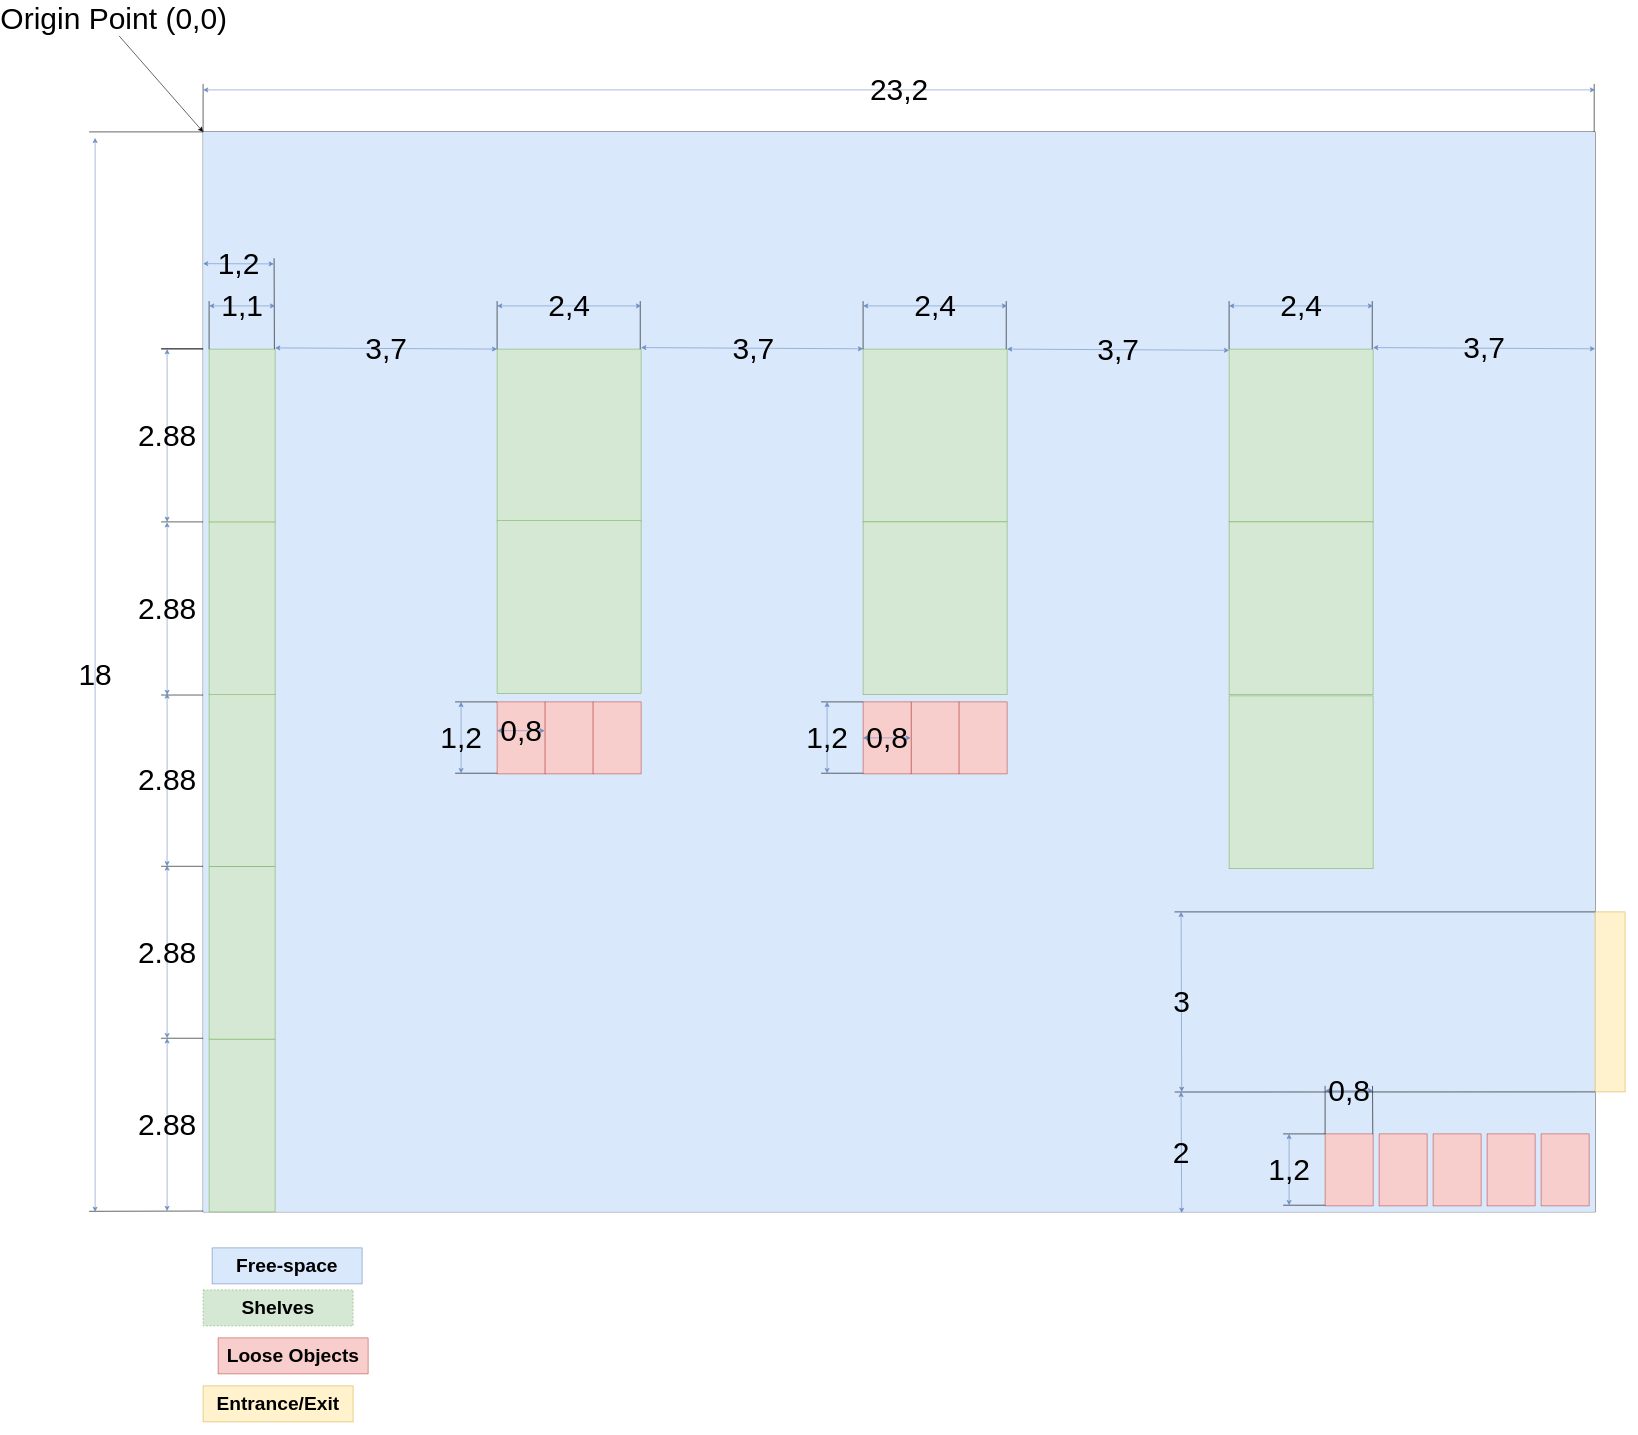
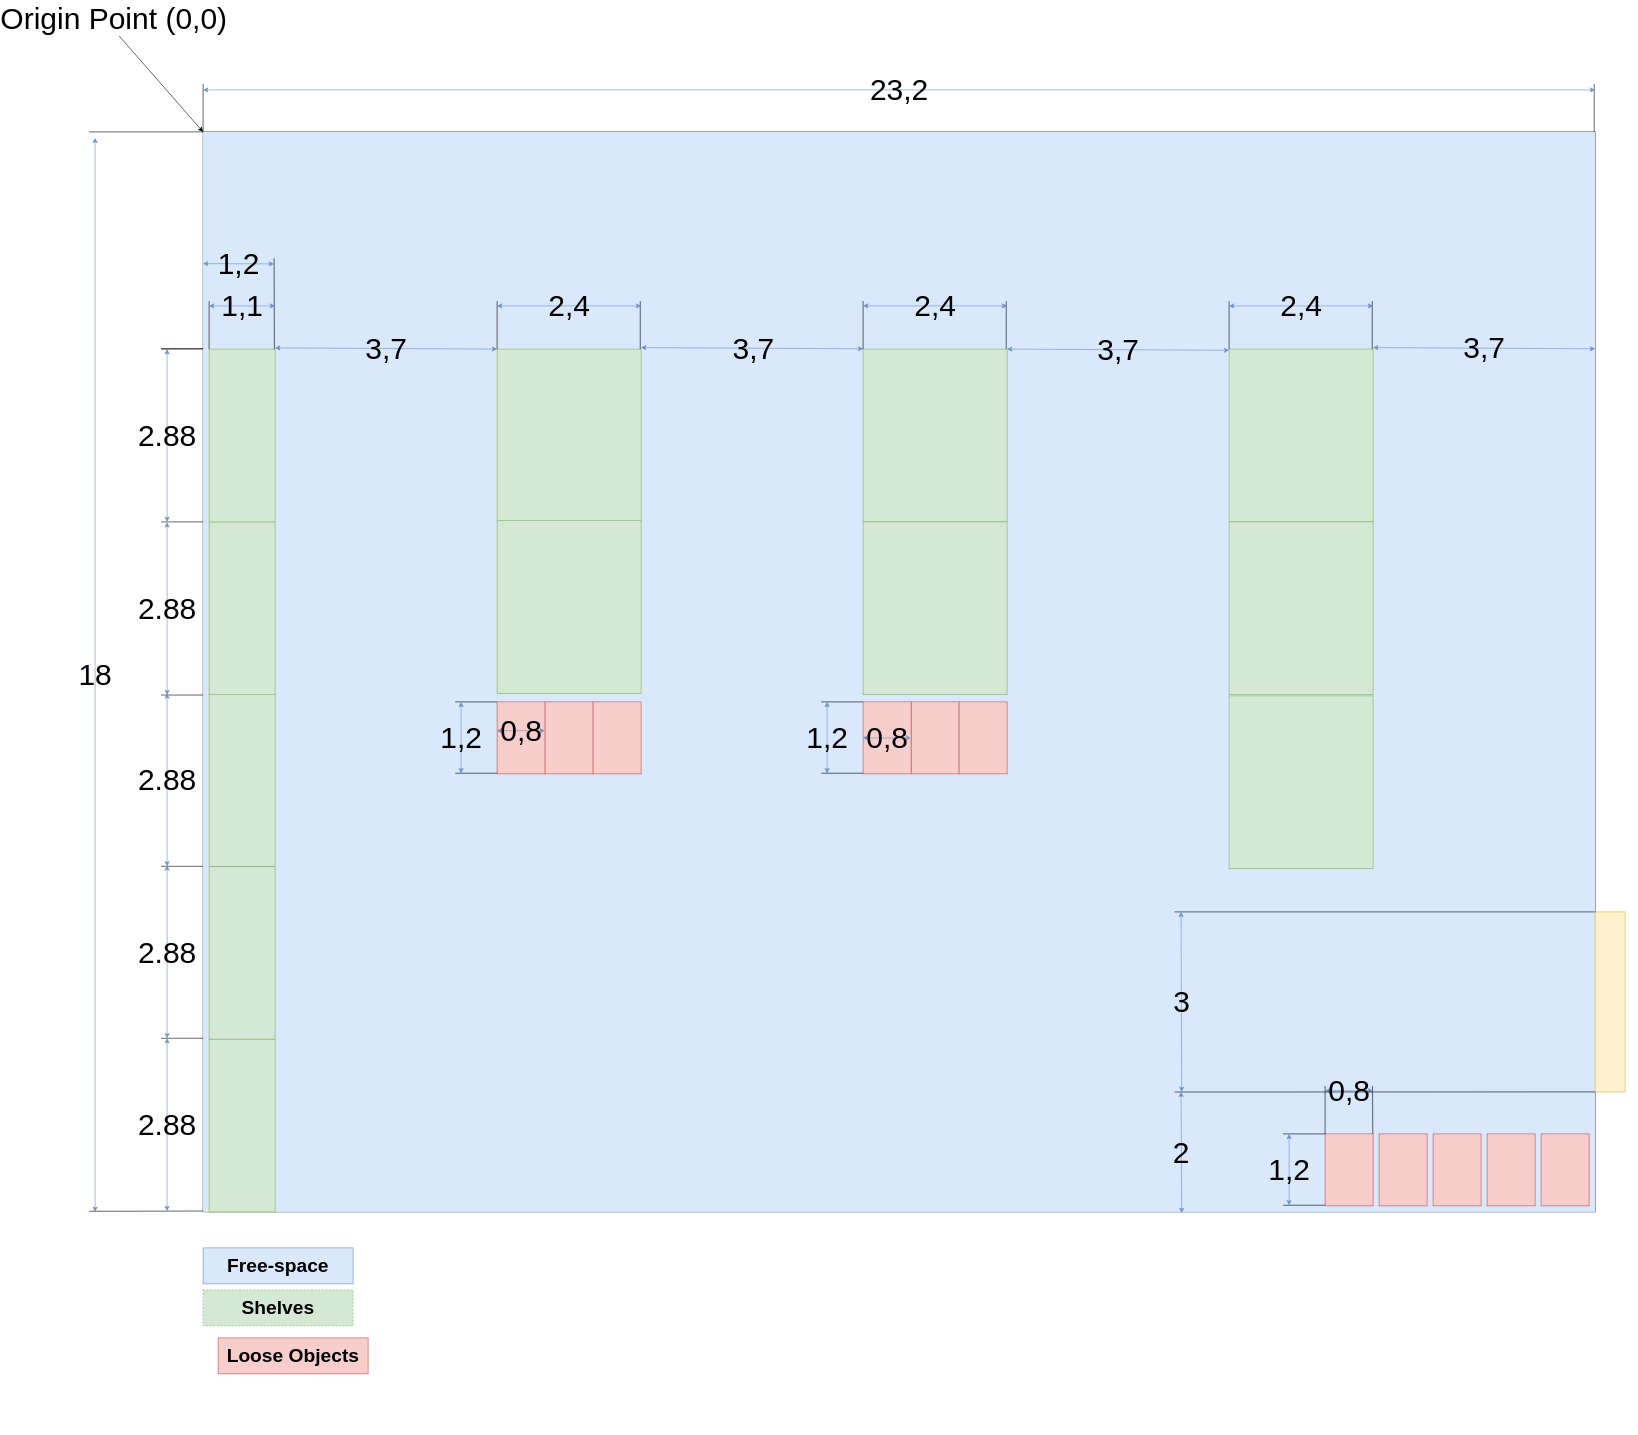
node "Free-space": moved (287, 1266) -> (278, 1266)
node "Entrance/Exit": removed
